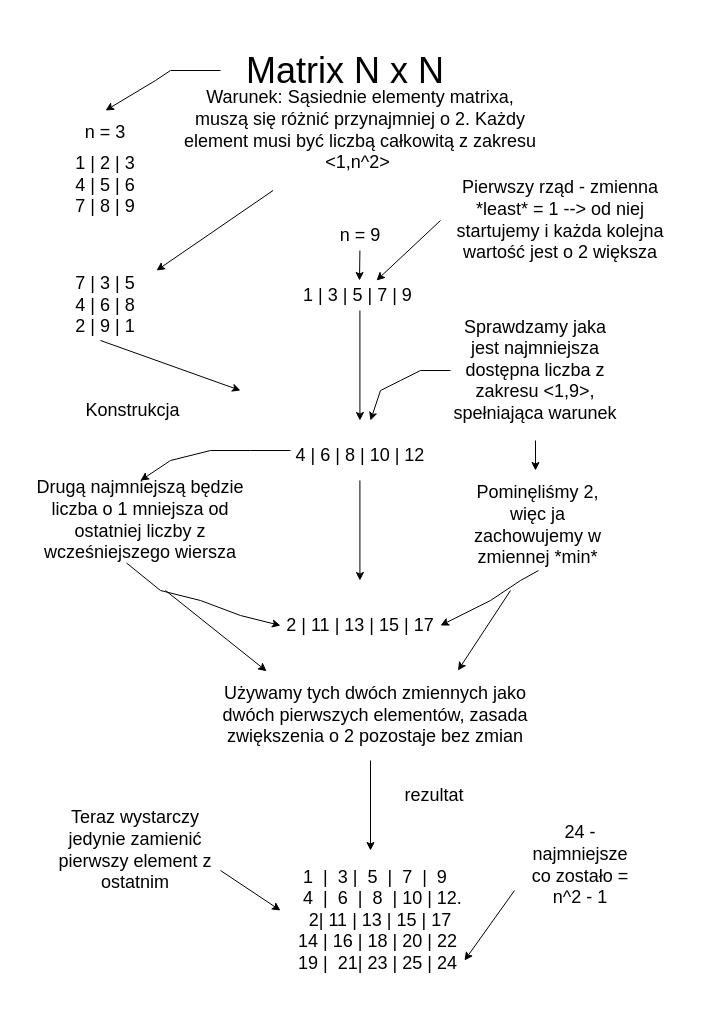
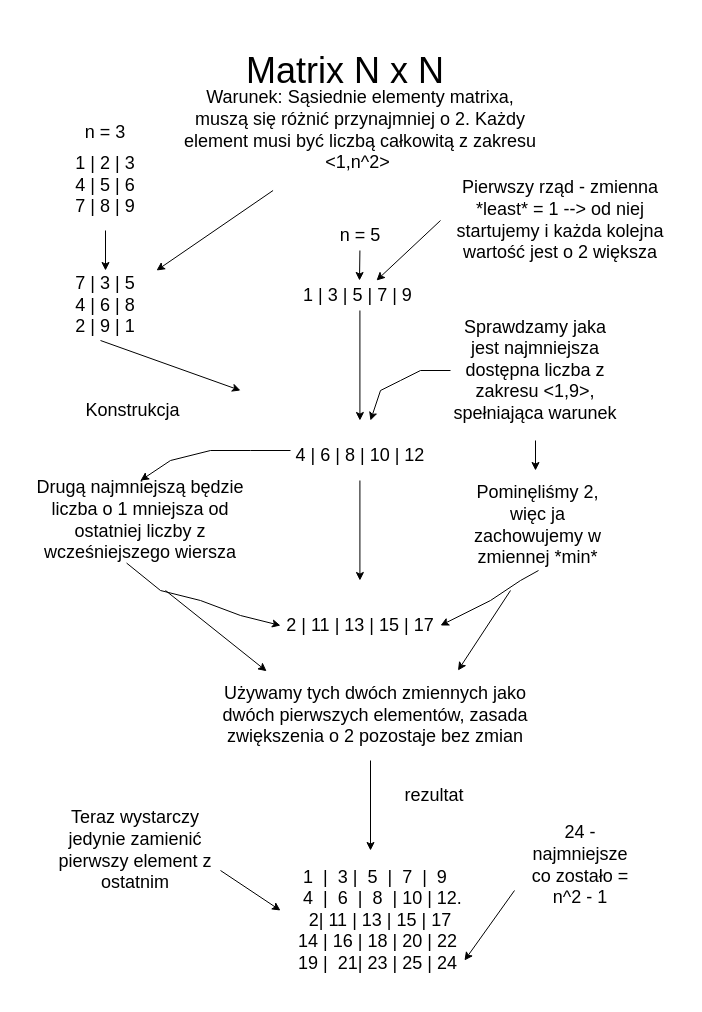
edge "Matrix N x N" -> "n = 3": removed
node "n = 9": label "n = 9" -> "n = 5"
edge "1 | 2 | 3 4 | 5 | 6 7 | 8 | 9" -> "7 | 3 | 5 4 | 6 | 8 2 | 9 | 1": added
